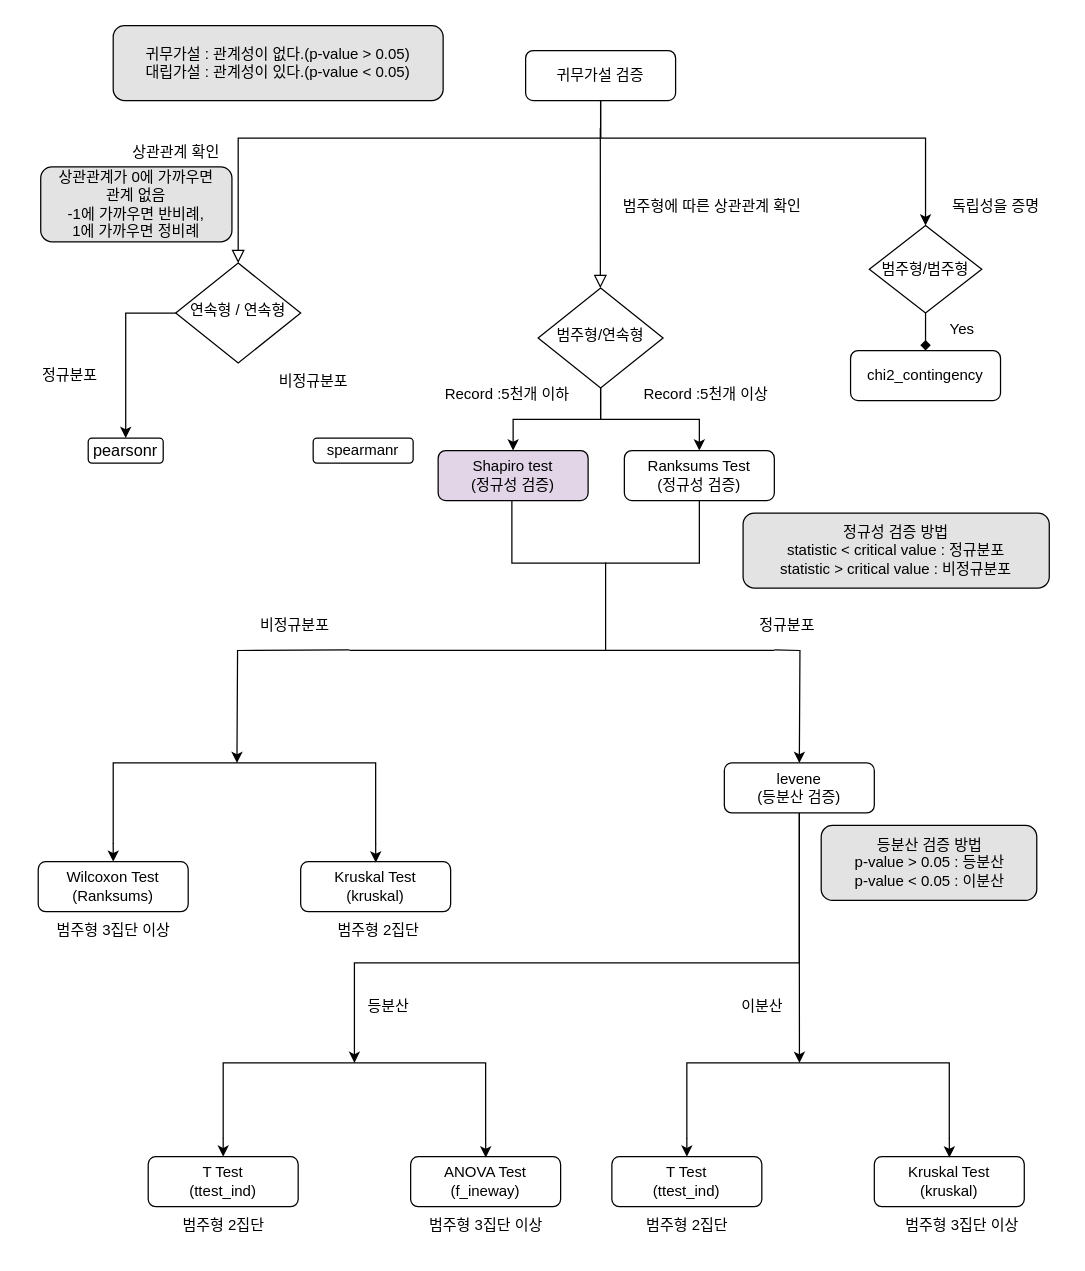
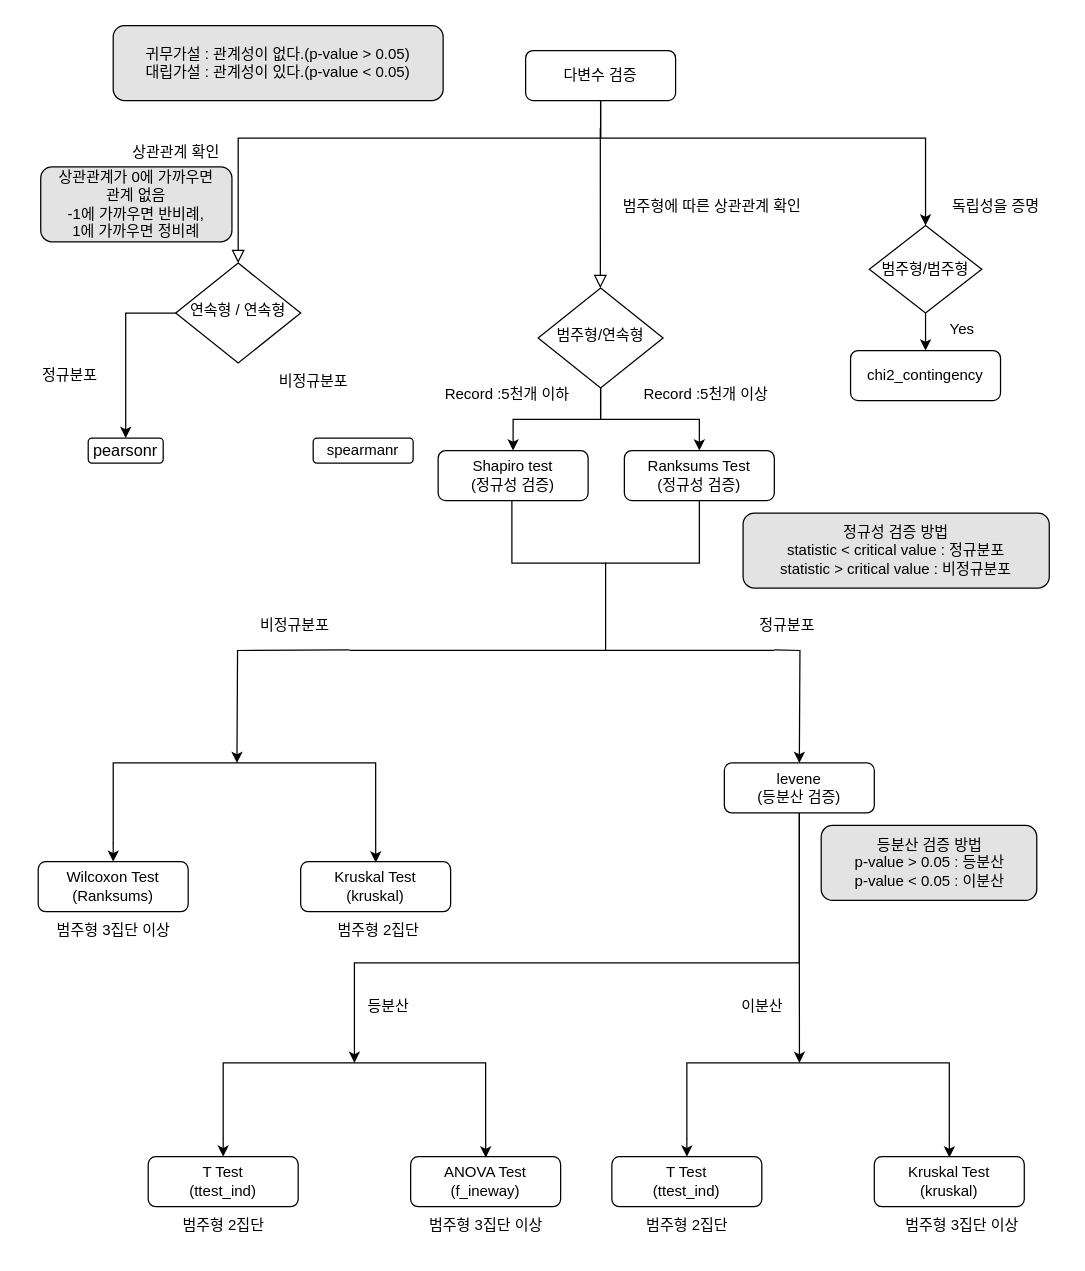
node "귀무가설 검증": label "귀무가설 검증" -> "다변수 검증"
edge "범주형/범주형" -> "chi2_contingency": arrowhead diamond -> classic
node "Shapiro test (정규성 검증)": fillcolor #e1d5e7 -> #ffffff
